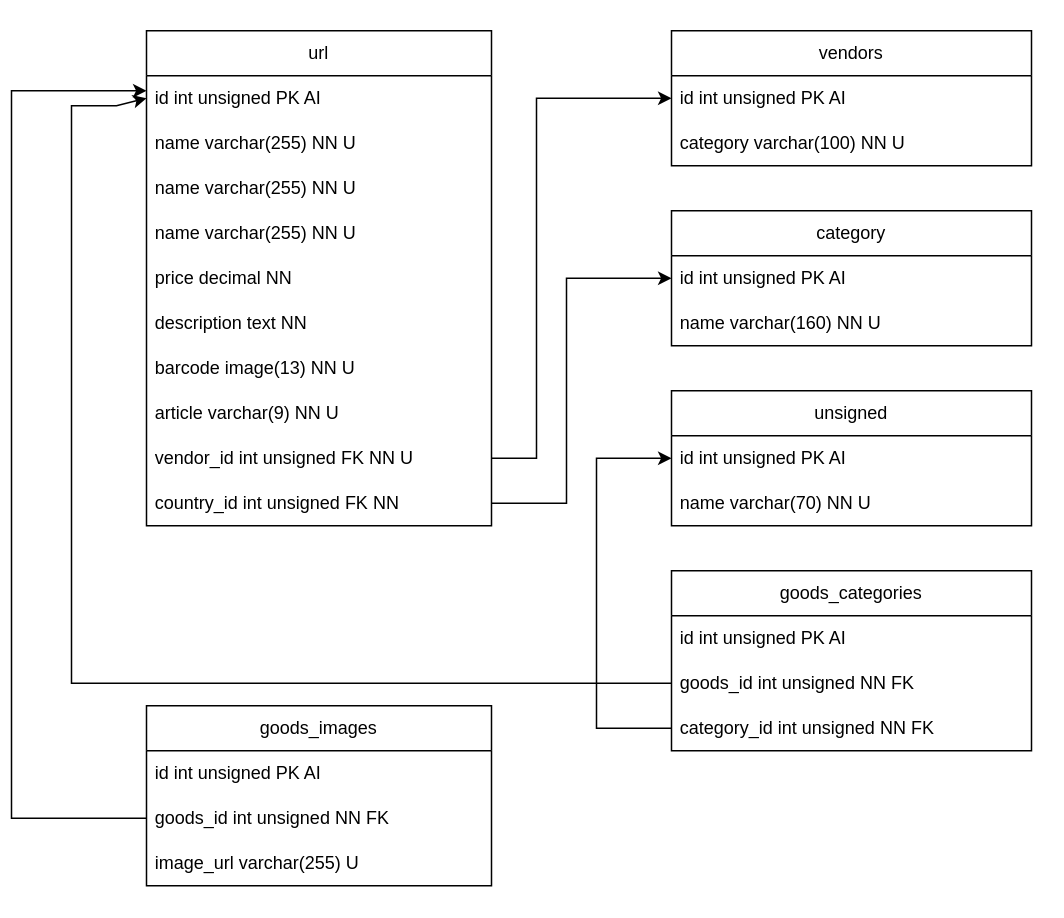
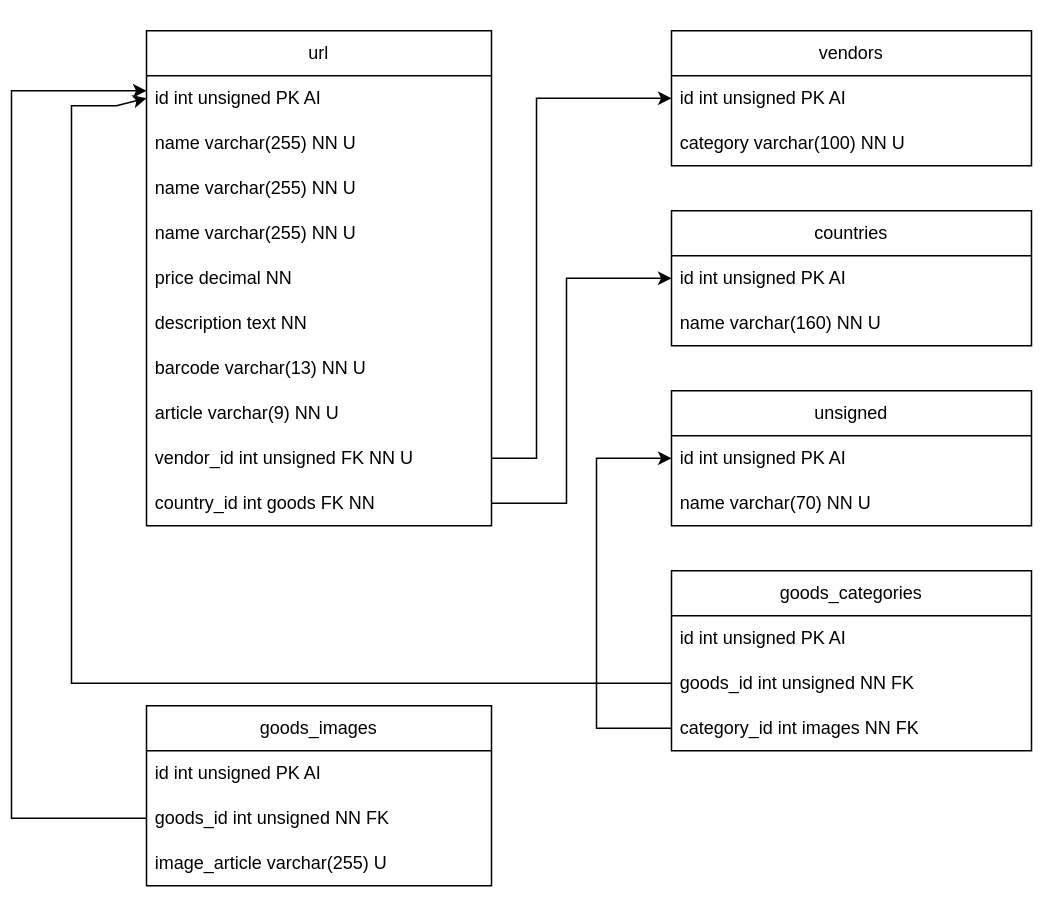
node "category": label "category" -> "countries"
node "barcode image(13) NN U": label "barcode image(13) NN U" -> "barcode varchar(13) NN U"
node "country_id int unsigned FK NN": label "country_id int unsigned FK NN" -> "country_id int goods FK NN"
node "category_id int unsigned NN FK": label "category_id int unsigned NN FK" -> "category_id int images NN FK"
node "image_url varchar(255) U": label "image_url varchar(255) U" -> "image_article varchar(255) U"
